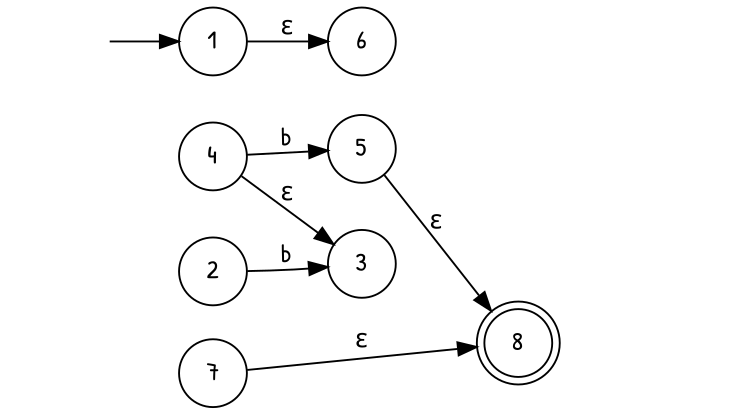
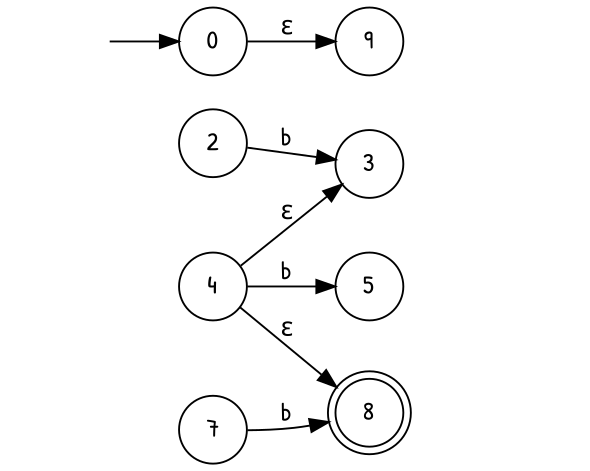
node "1": label "1" -> "0"
node "6": label "6" -> "9"
edge "5" -> "8": now "4" -> "8"
edge "7" -> "8": label "ε" -> "b"
